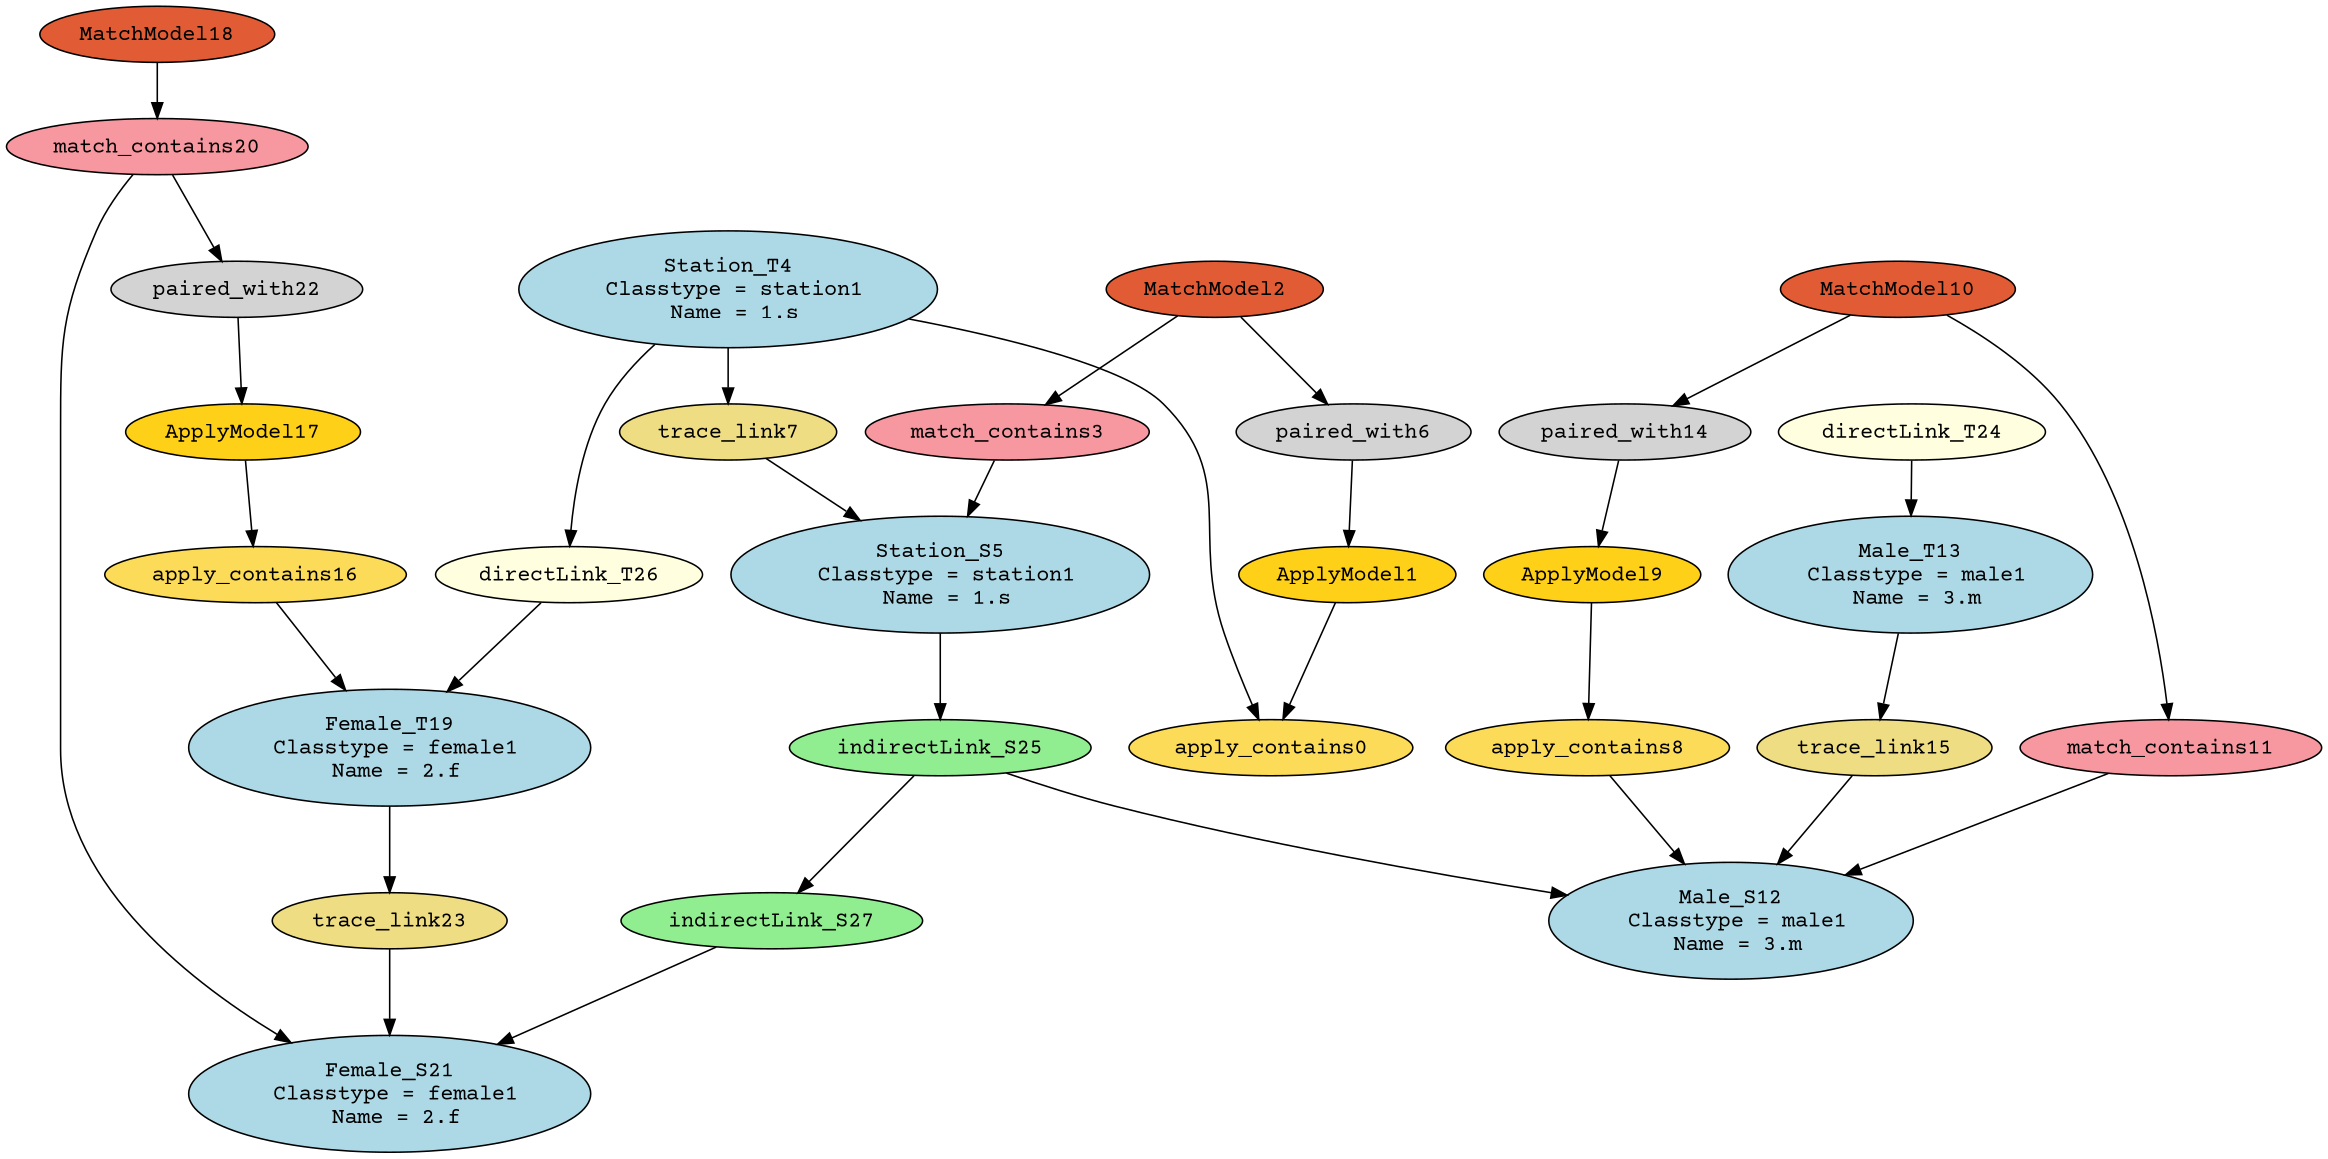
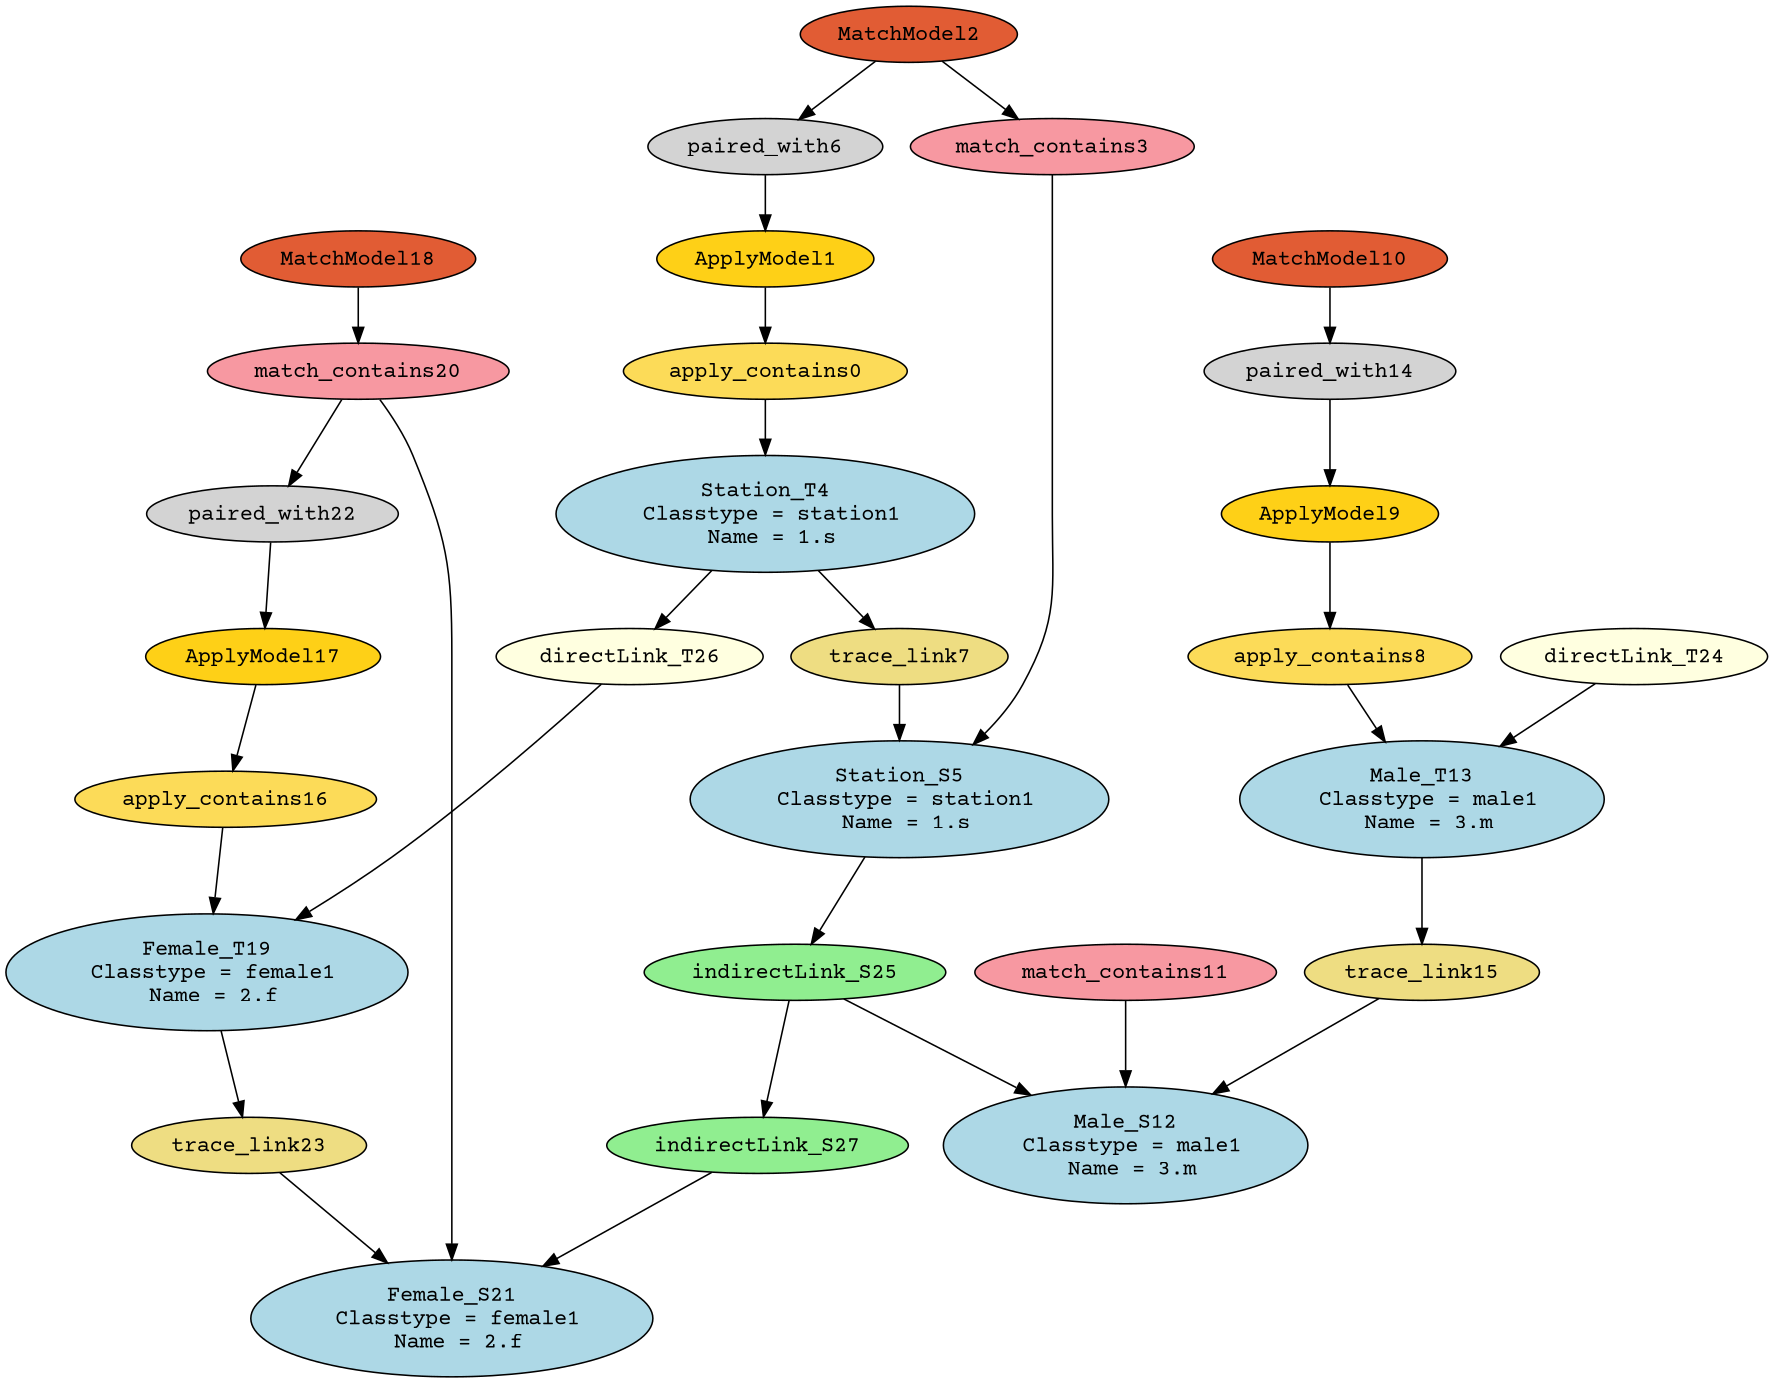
edge "Station_T4 Classtype = station1 Name = 1.s" -> "apply_contains0": reversed
edge "MatchModel10" -> "match_contains11": removed
edge "apply_contains8" -> "Male_S12 Classtype = male1 Name = 3.m": now "apply_contains8" -> "Male_T13 Classtype = male1 Name = 3.m"
